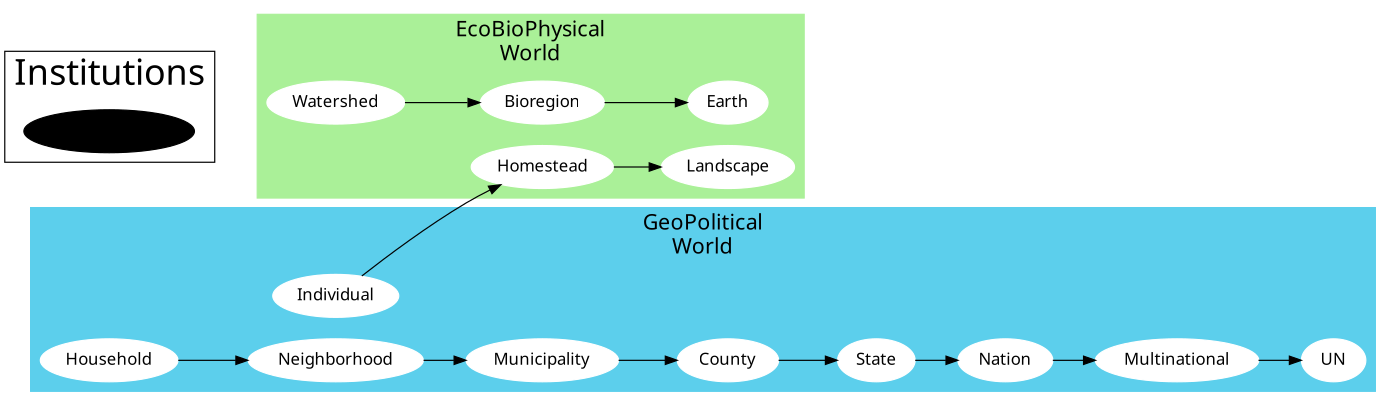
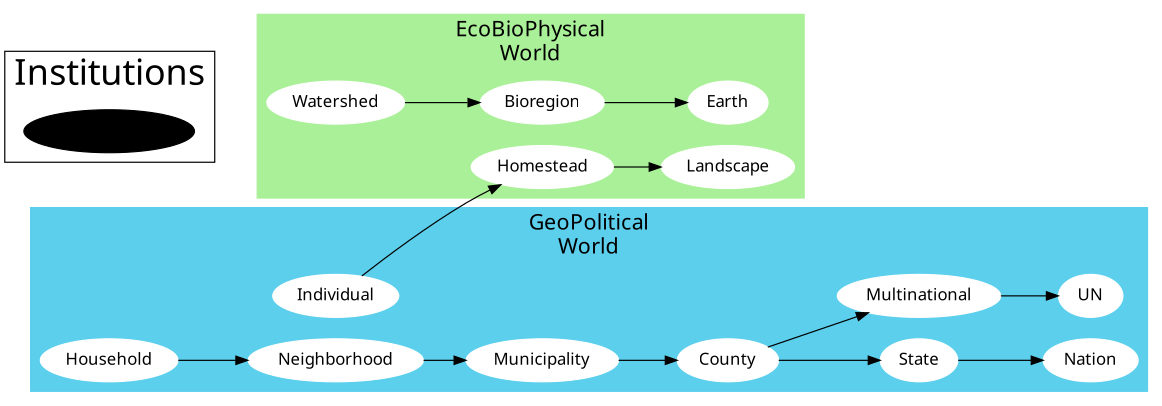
edge "Nation" -> "Multinational": now "County" -> "Multinational"
